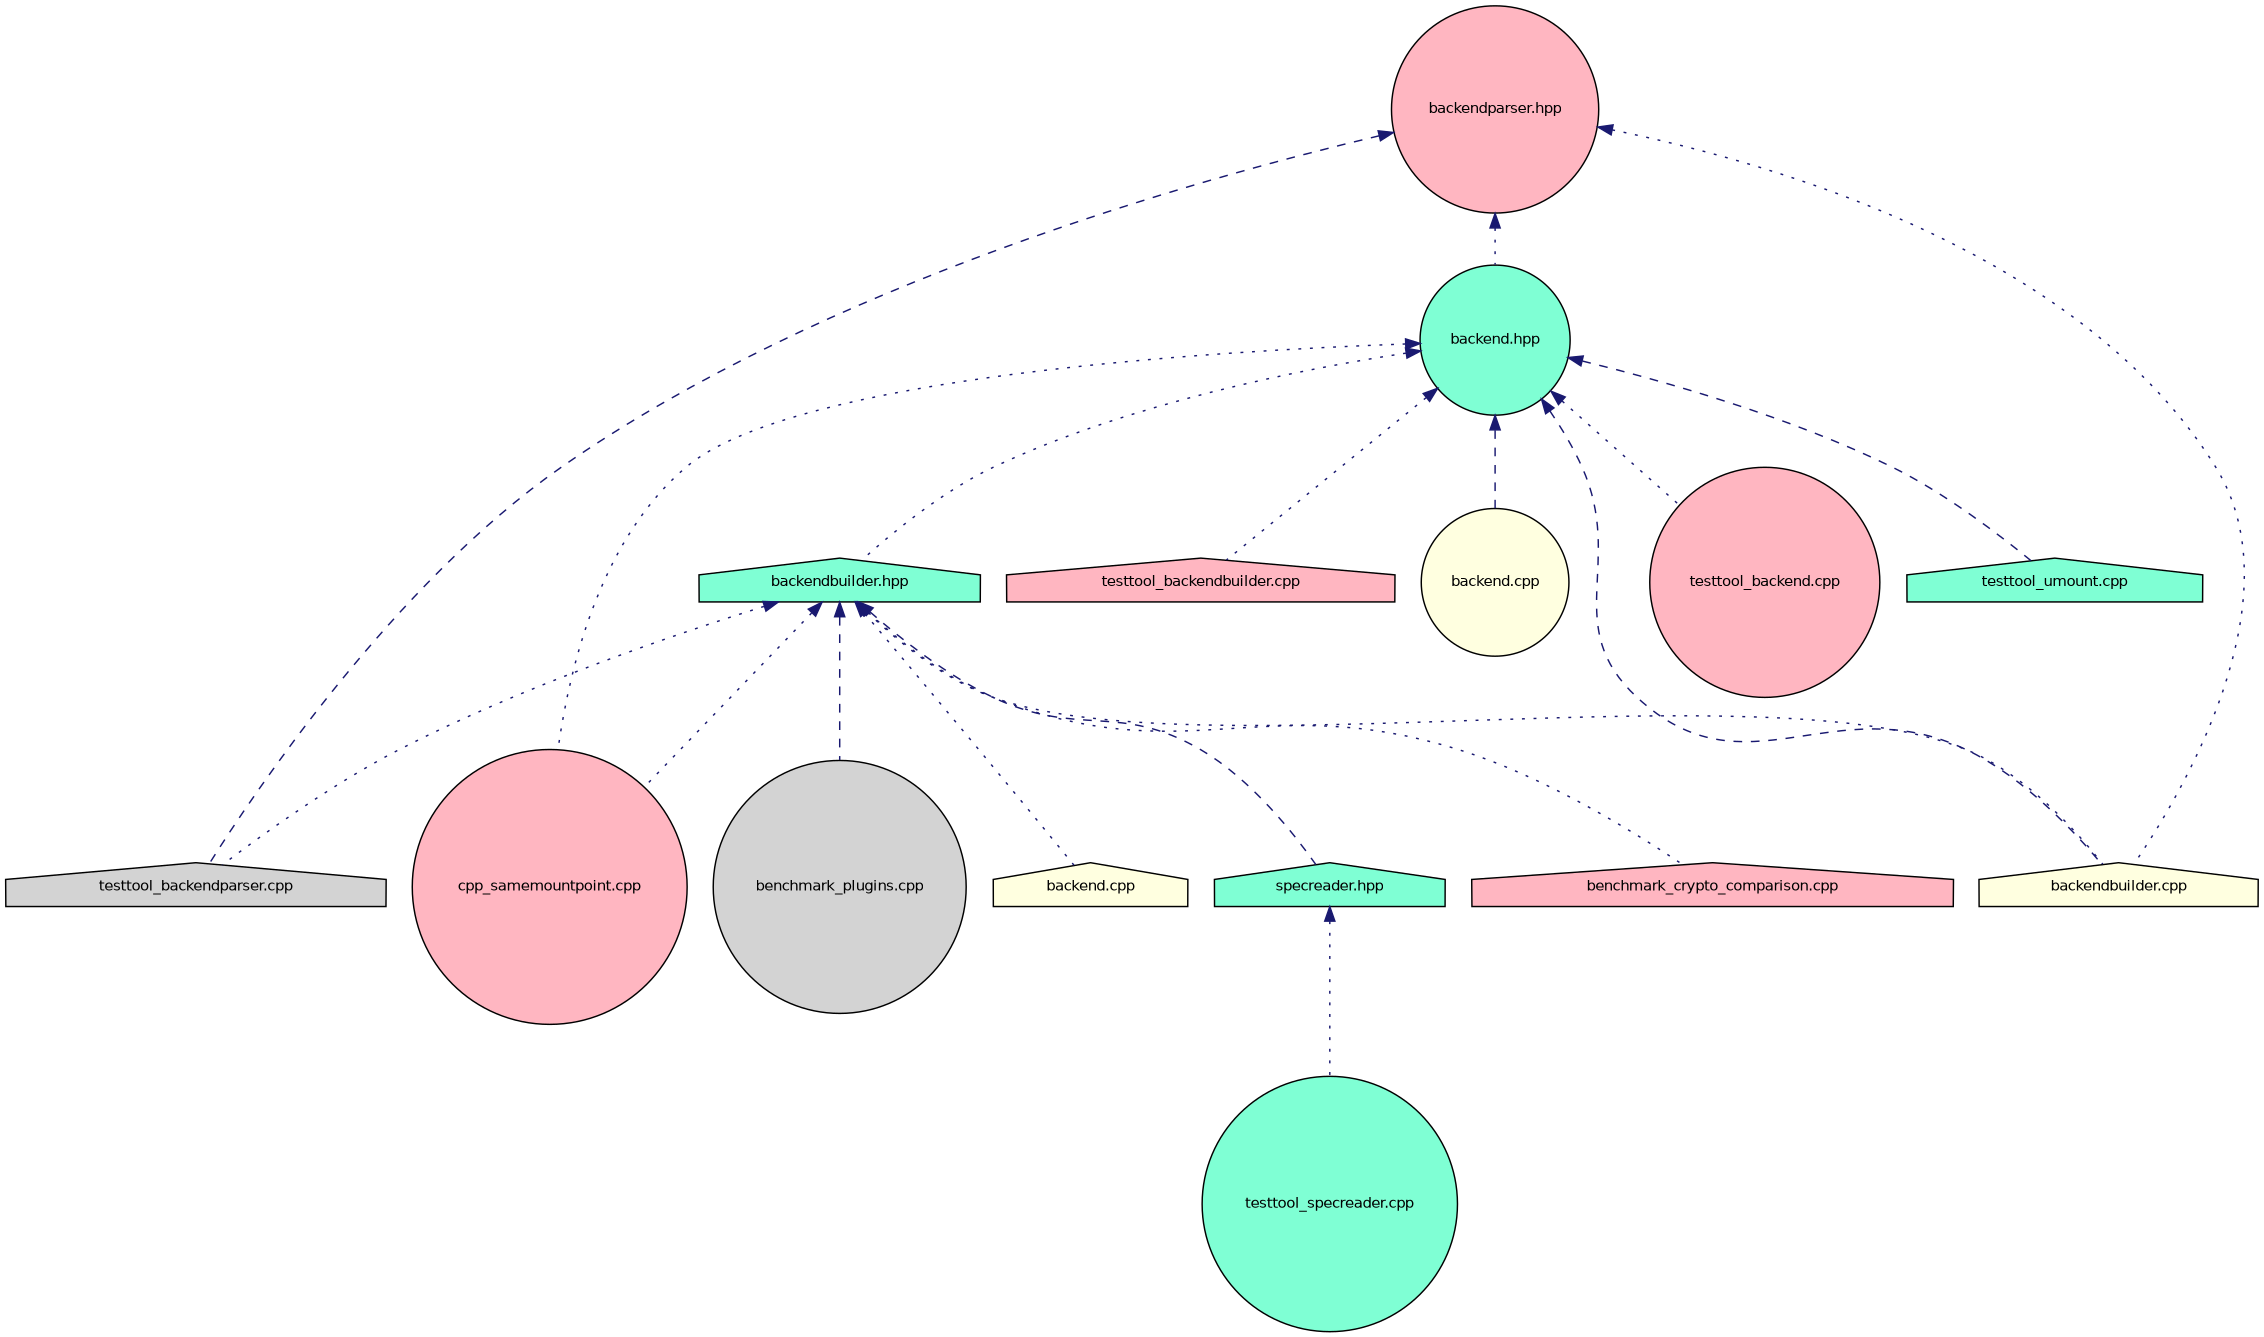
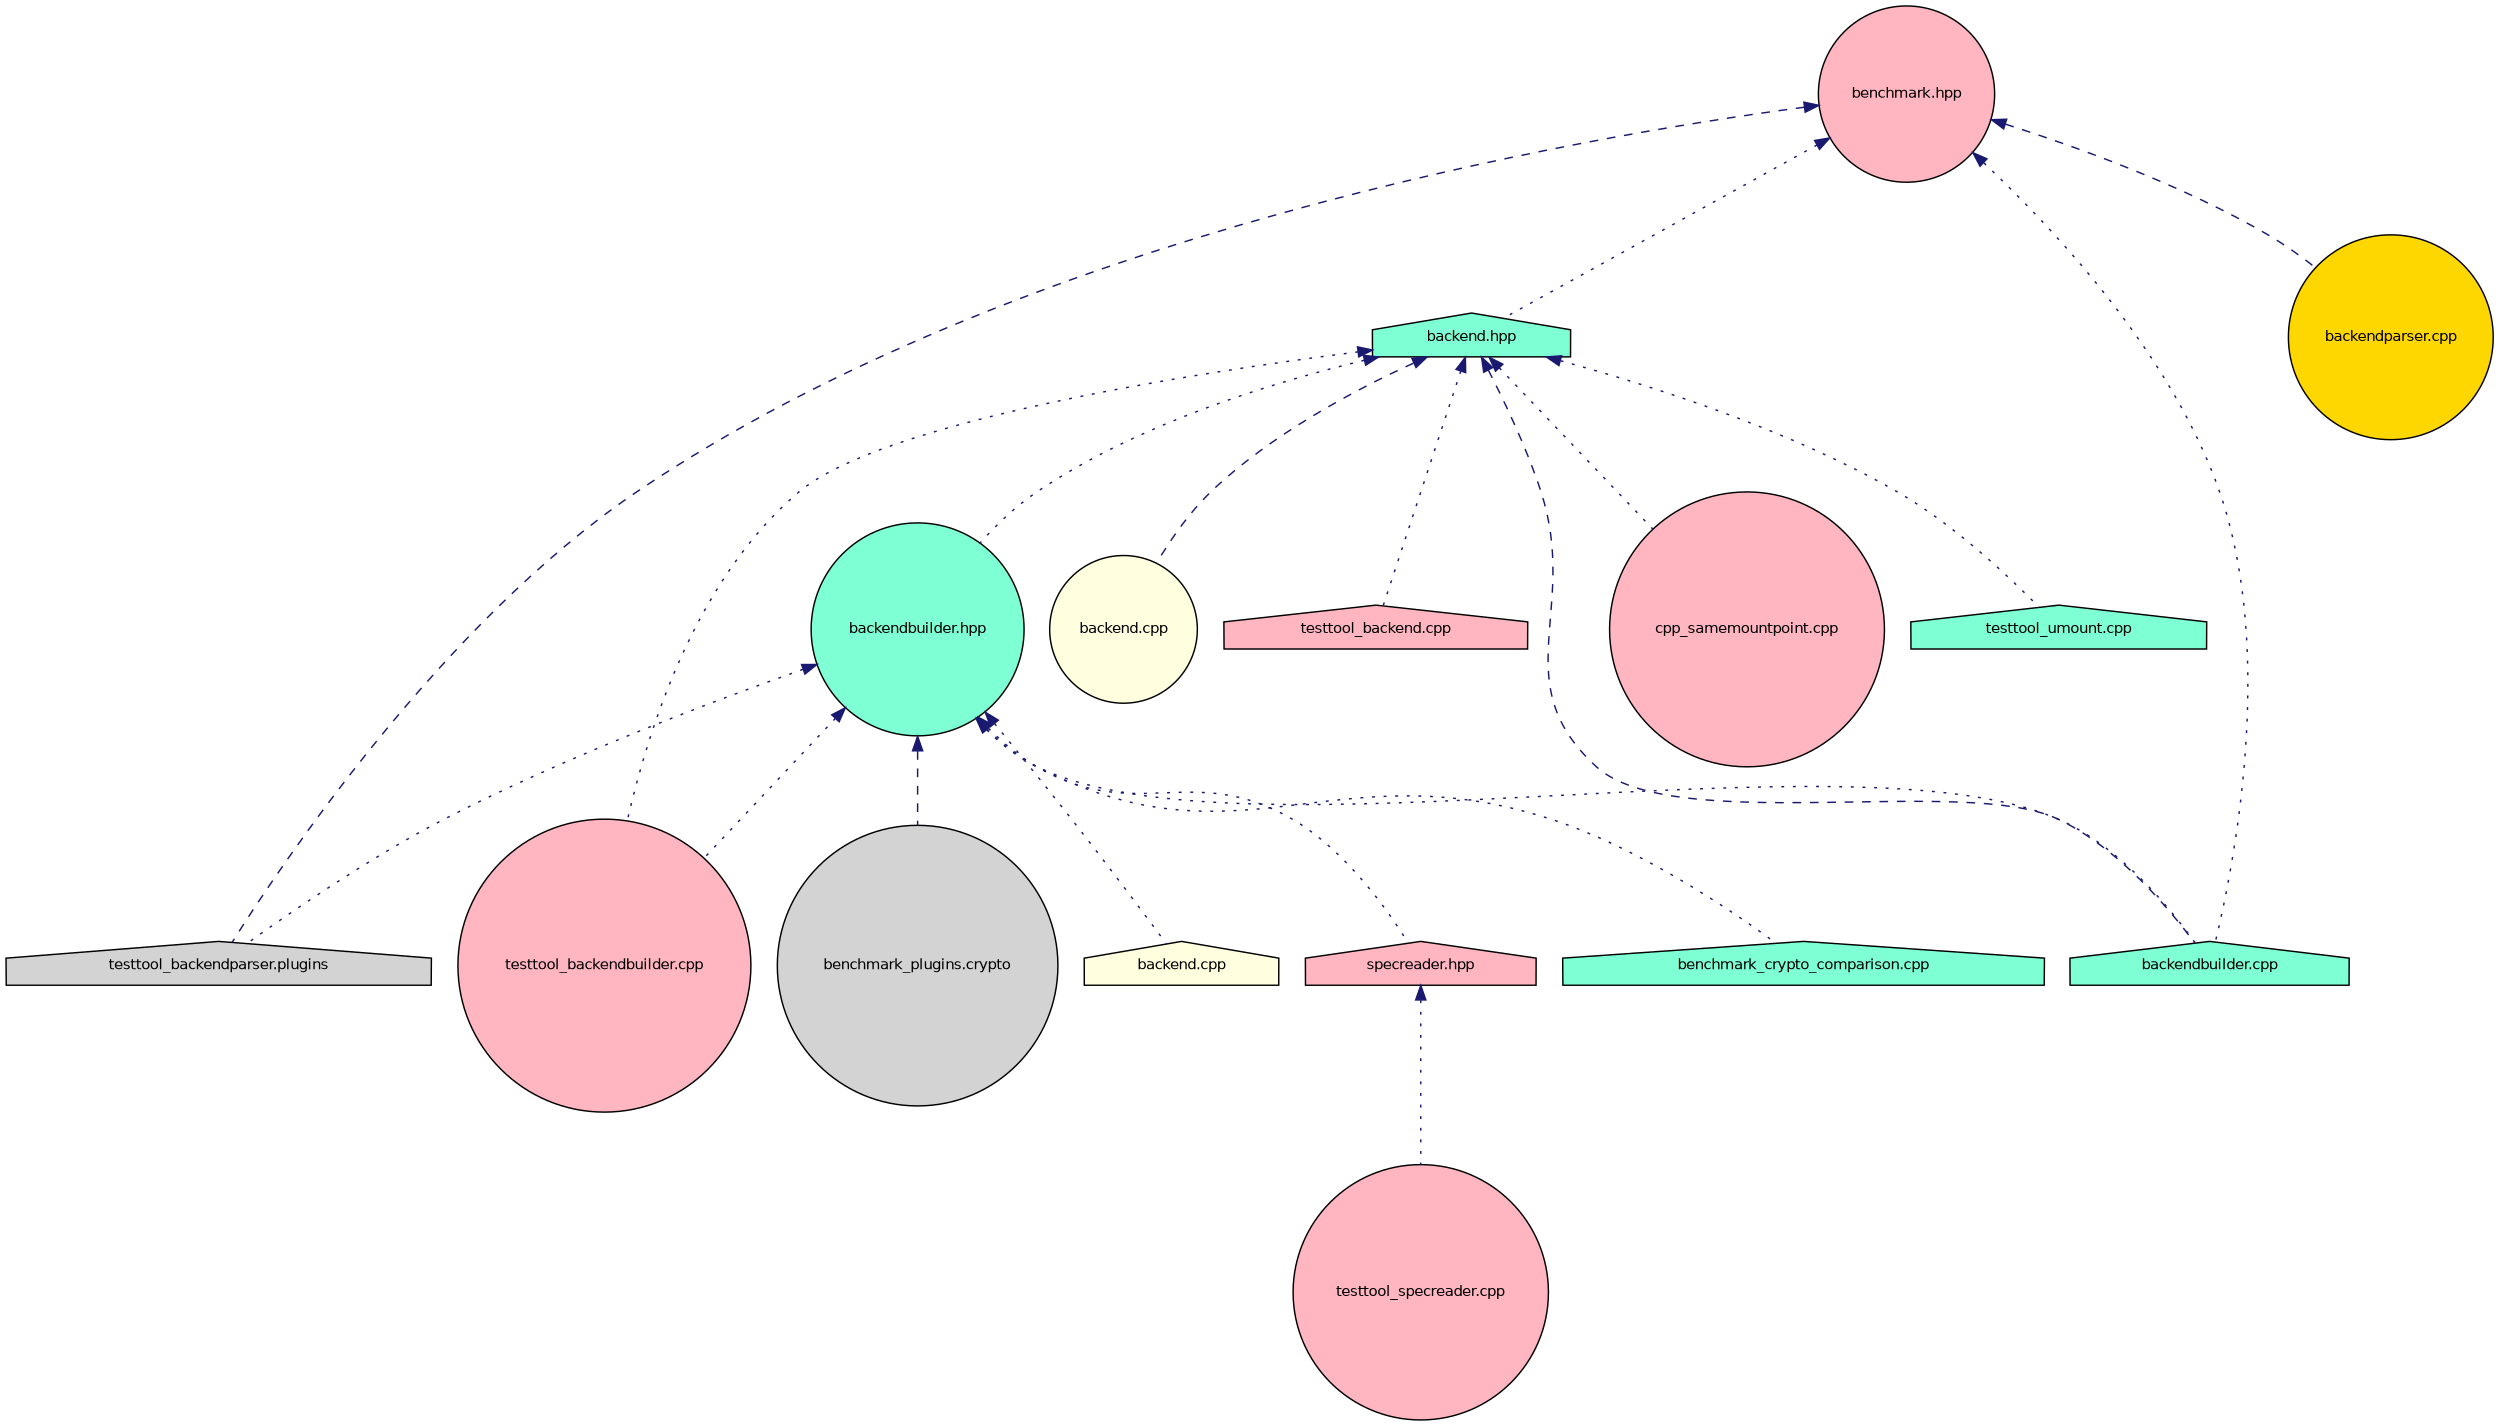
node "backendparser.hpp": label "backendparser.hpp" -> "benchmark.hpp"
node "backendparser.cpp": added
node "backend.hpp": shape circle -> house
edge "testtool_umount.cpp" -> "backend.hpp": style dashed -> dotted
node "backendbuilder.hpp": shape house -> circle
node "testtool_backendbuilder.cpp": shape house -> circle
node "testtool_backend.cpp": shape circle -> house
edge "cpp_samemountpoint.cpp" -> "backendbuilder.hpp": now "testtool_backendbuilder.cpp" -> "backendbuilder.hpp"
edge "specreader.hpp" -> "backendbuilder.hpp": style dashed -> dotted
node "testtool_backendparser.cpp": label "testtool_backendparser.cpp" -> "testtool_backendparser.plugins"
node "benchmark_plugins.cpp": label "benchmark_plugins.cpp" -> "benchmark_plugins.crypto"
node "specreader.hpp": fillcolor aquamarine -> lightpink
node "benchmark_crypto_comparison.cpp": fillcolor lightpink -> aquamarine
node "backendbuilder.cpp": fillcolor lightyellow -> aquamarine
node "testtool_specreader.cpp": fillcolor aquamarine -> lightpink
